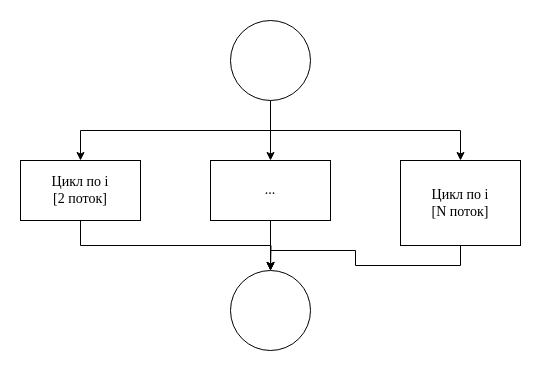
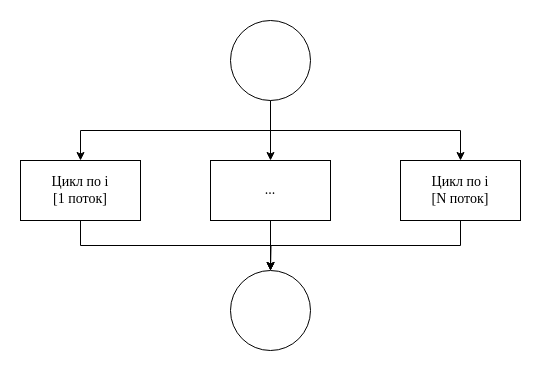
node "Цикл по i[2 поток]": label "Цикл по i[2 поток]" -> "Цикл по i[1 поток]"
node "Цикл по i[N поток]": size 120x85 -> 120x60
